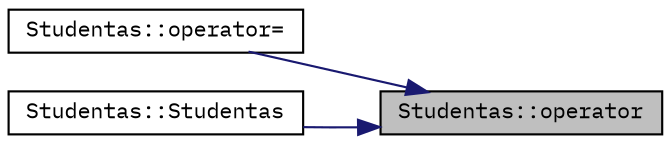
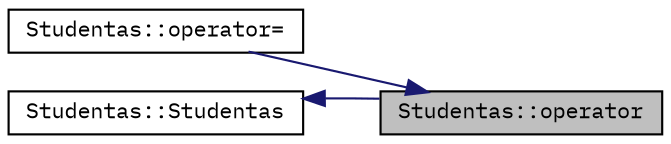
edge "Studentas::Studentas" -> "Studentas::operator": reversed
